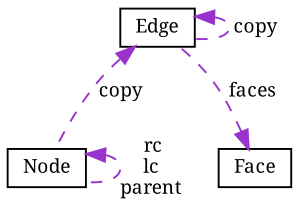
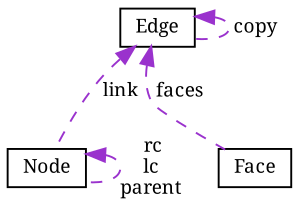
edge "Edge" -> "Face": reversed
edge "Node" -> "Edge": label " copy" -> " link"
